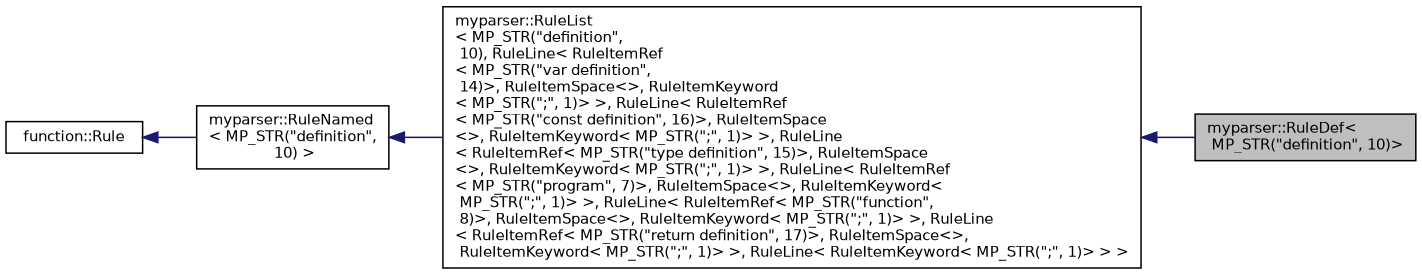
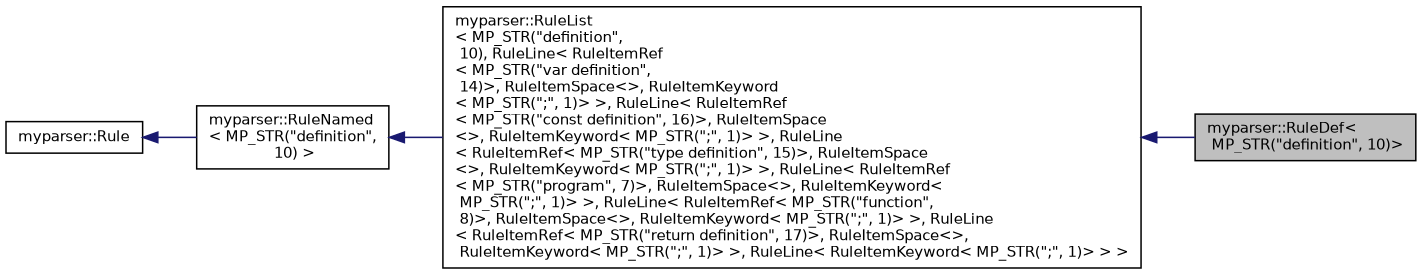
node "function::Rule": label "function::Rule" -> "myparser::Rule"
